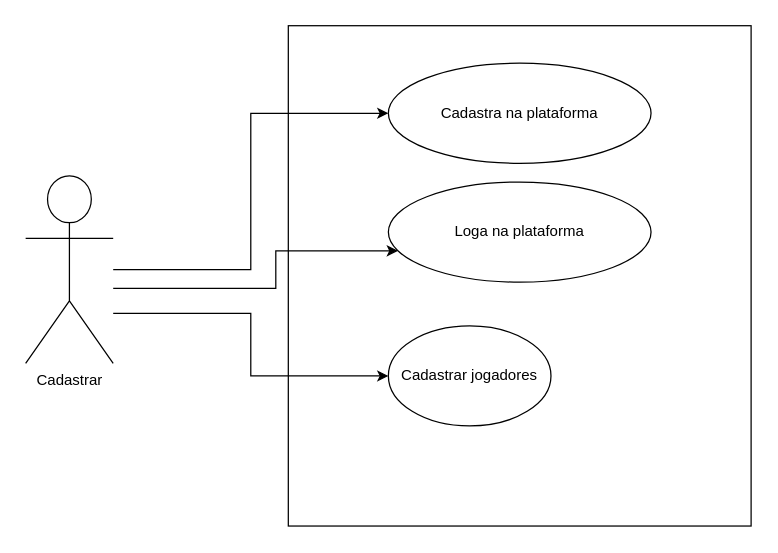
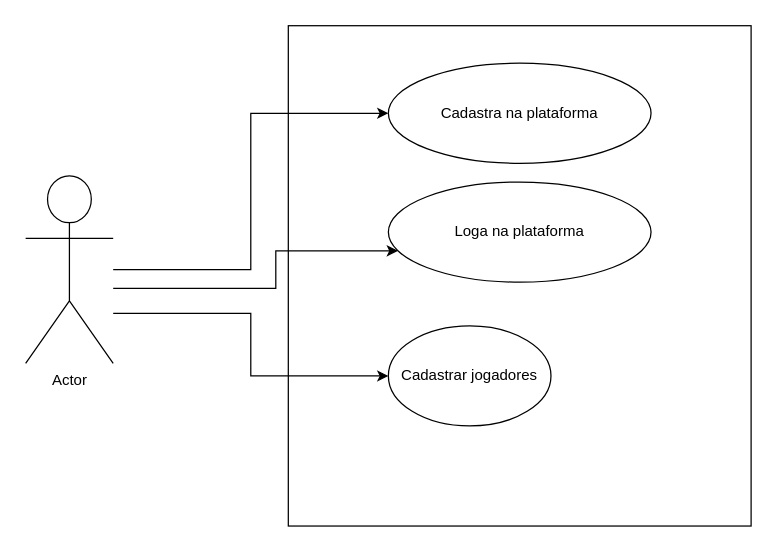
node "Cadastrar": label "Cadastrar" -> "Actor"
